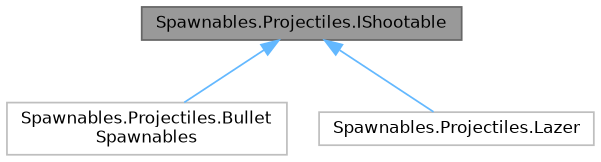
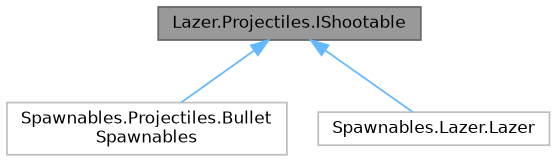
node "Spawnables.Projectiles.IShootable": label "Spawnables.Projectiles.IShootable" -> "Lazer.Projectiles.IShootable"
node "Spawnables.Projectiles.Lazer": label "Spawnables.Projectiles.Lazer" -> "Spawnables.Lazer.Lazer"
